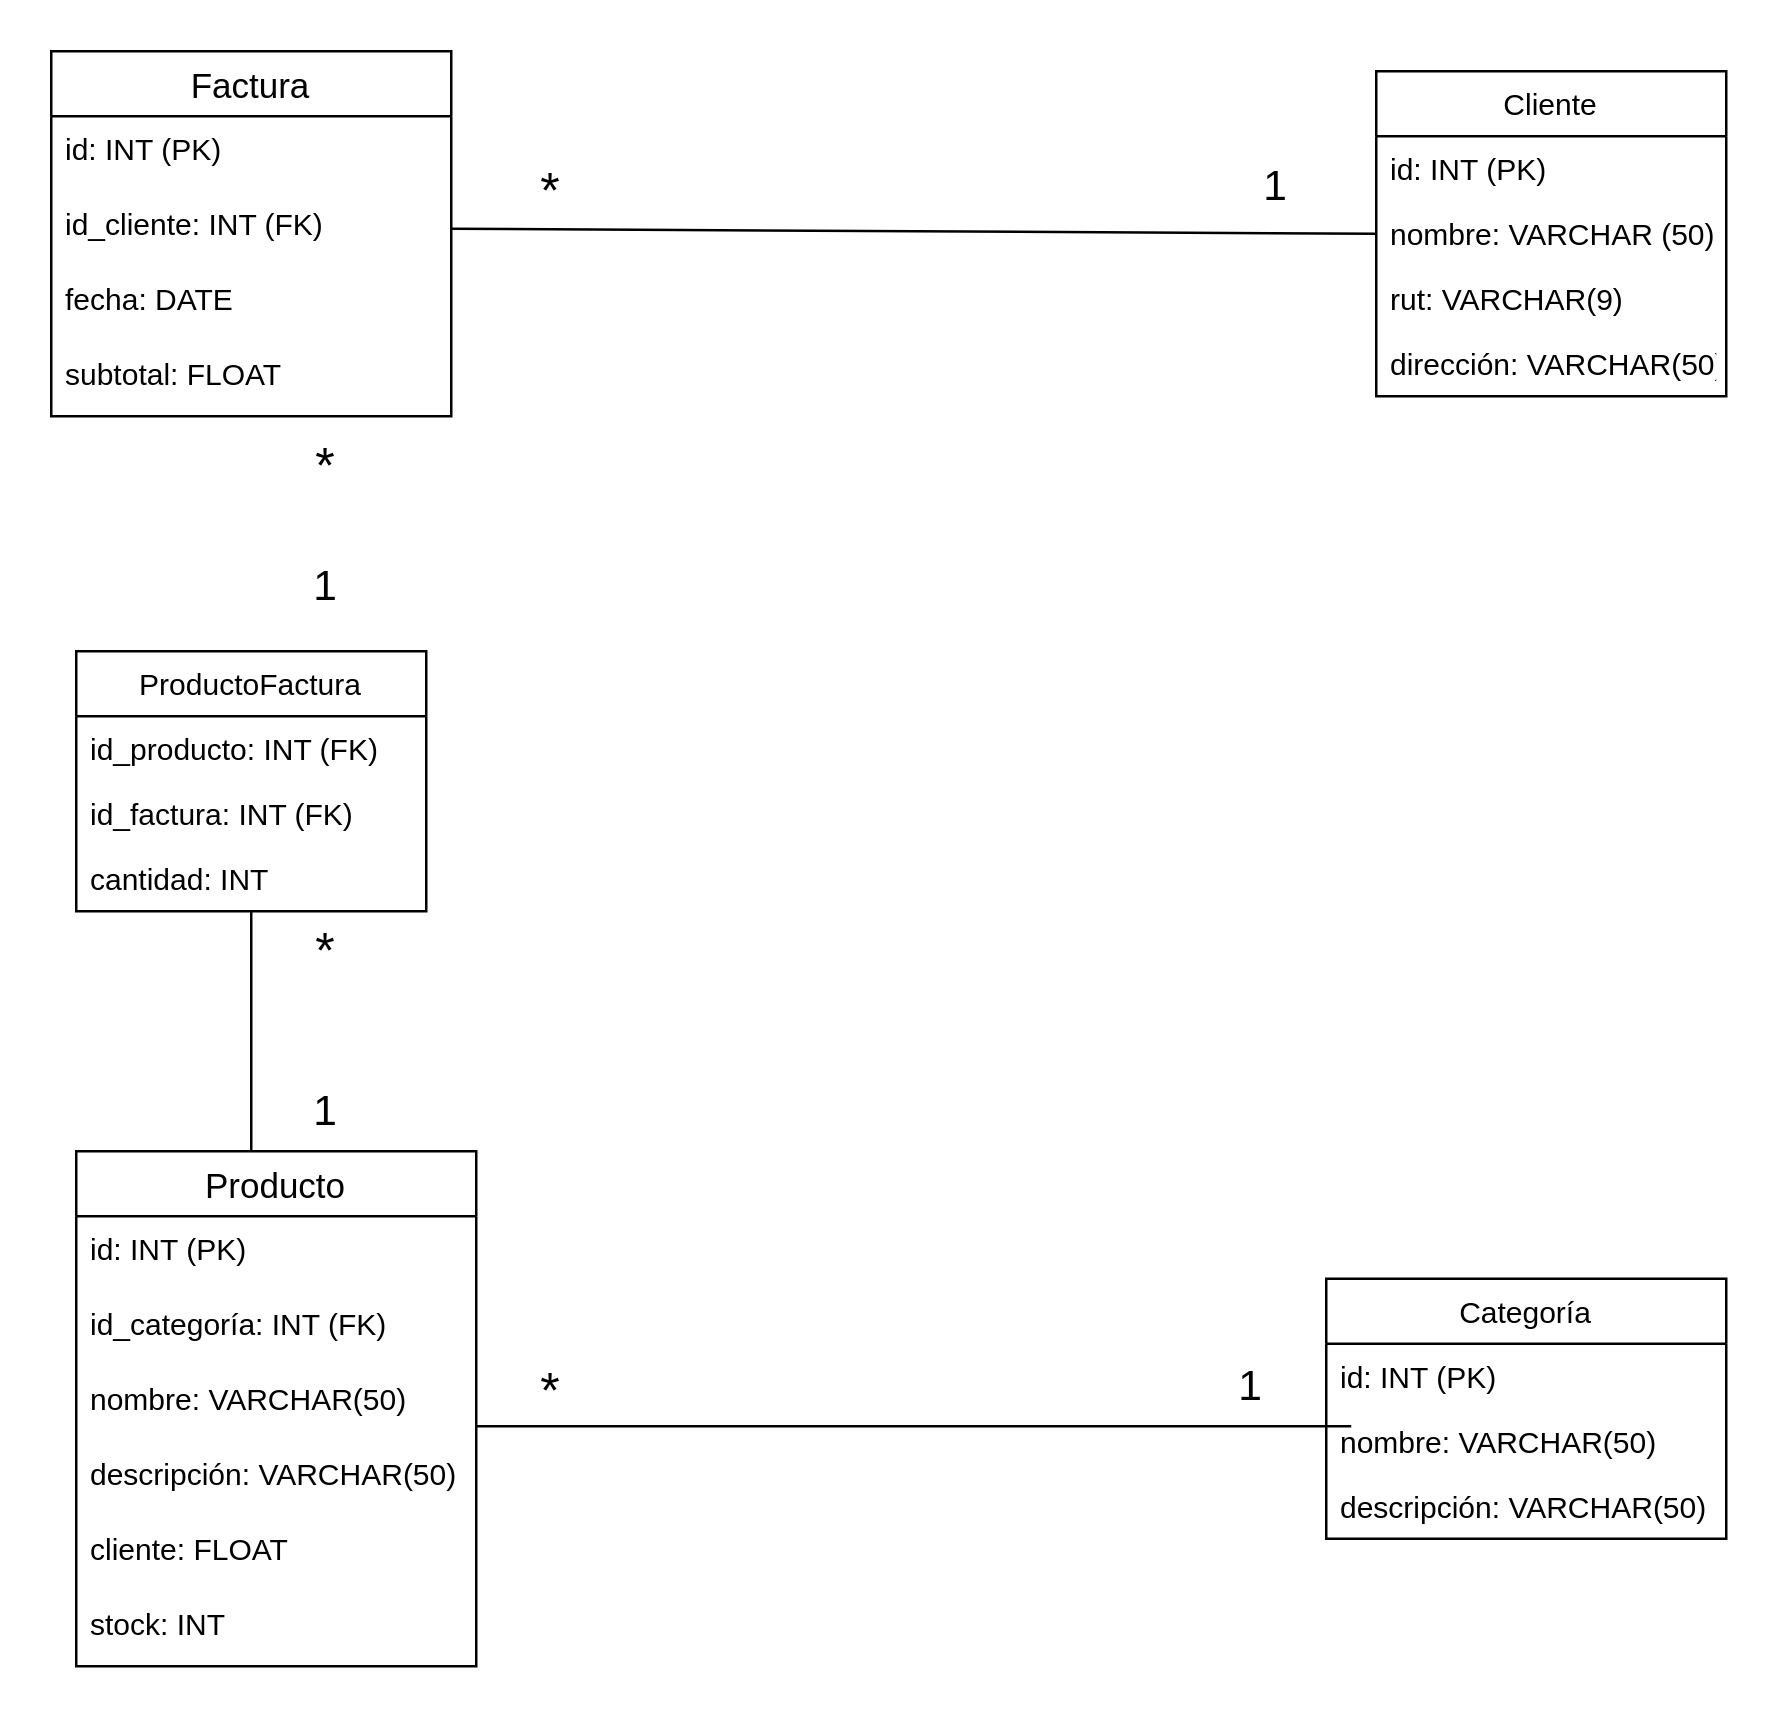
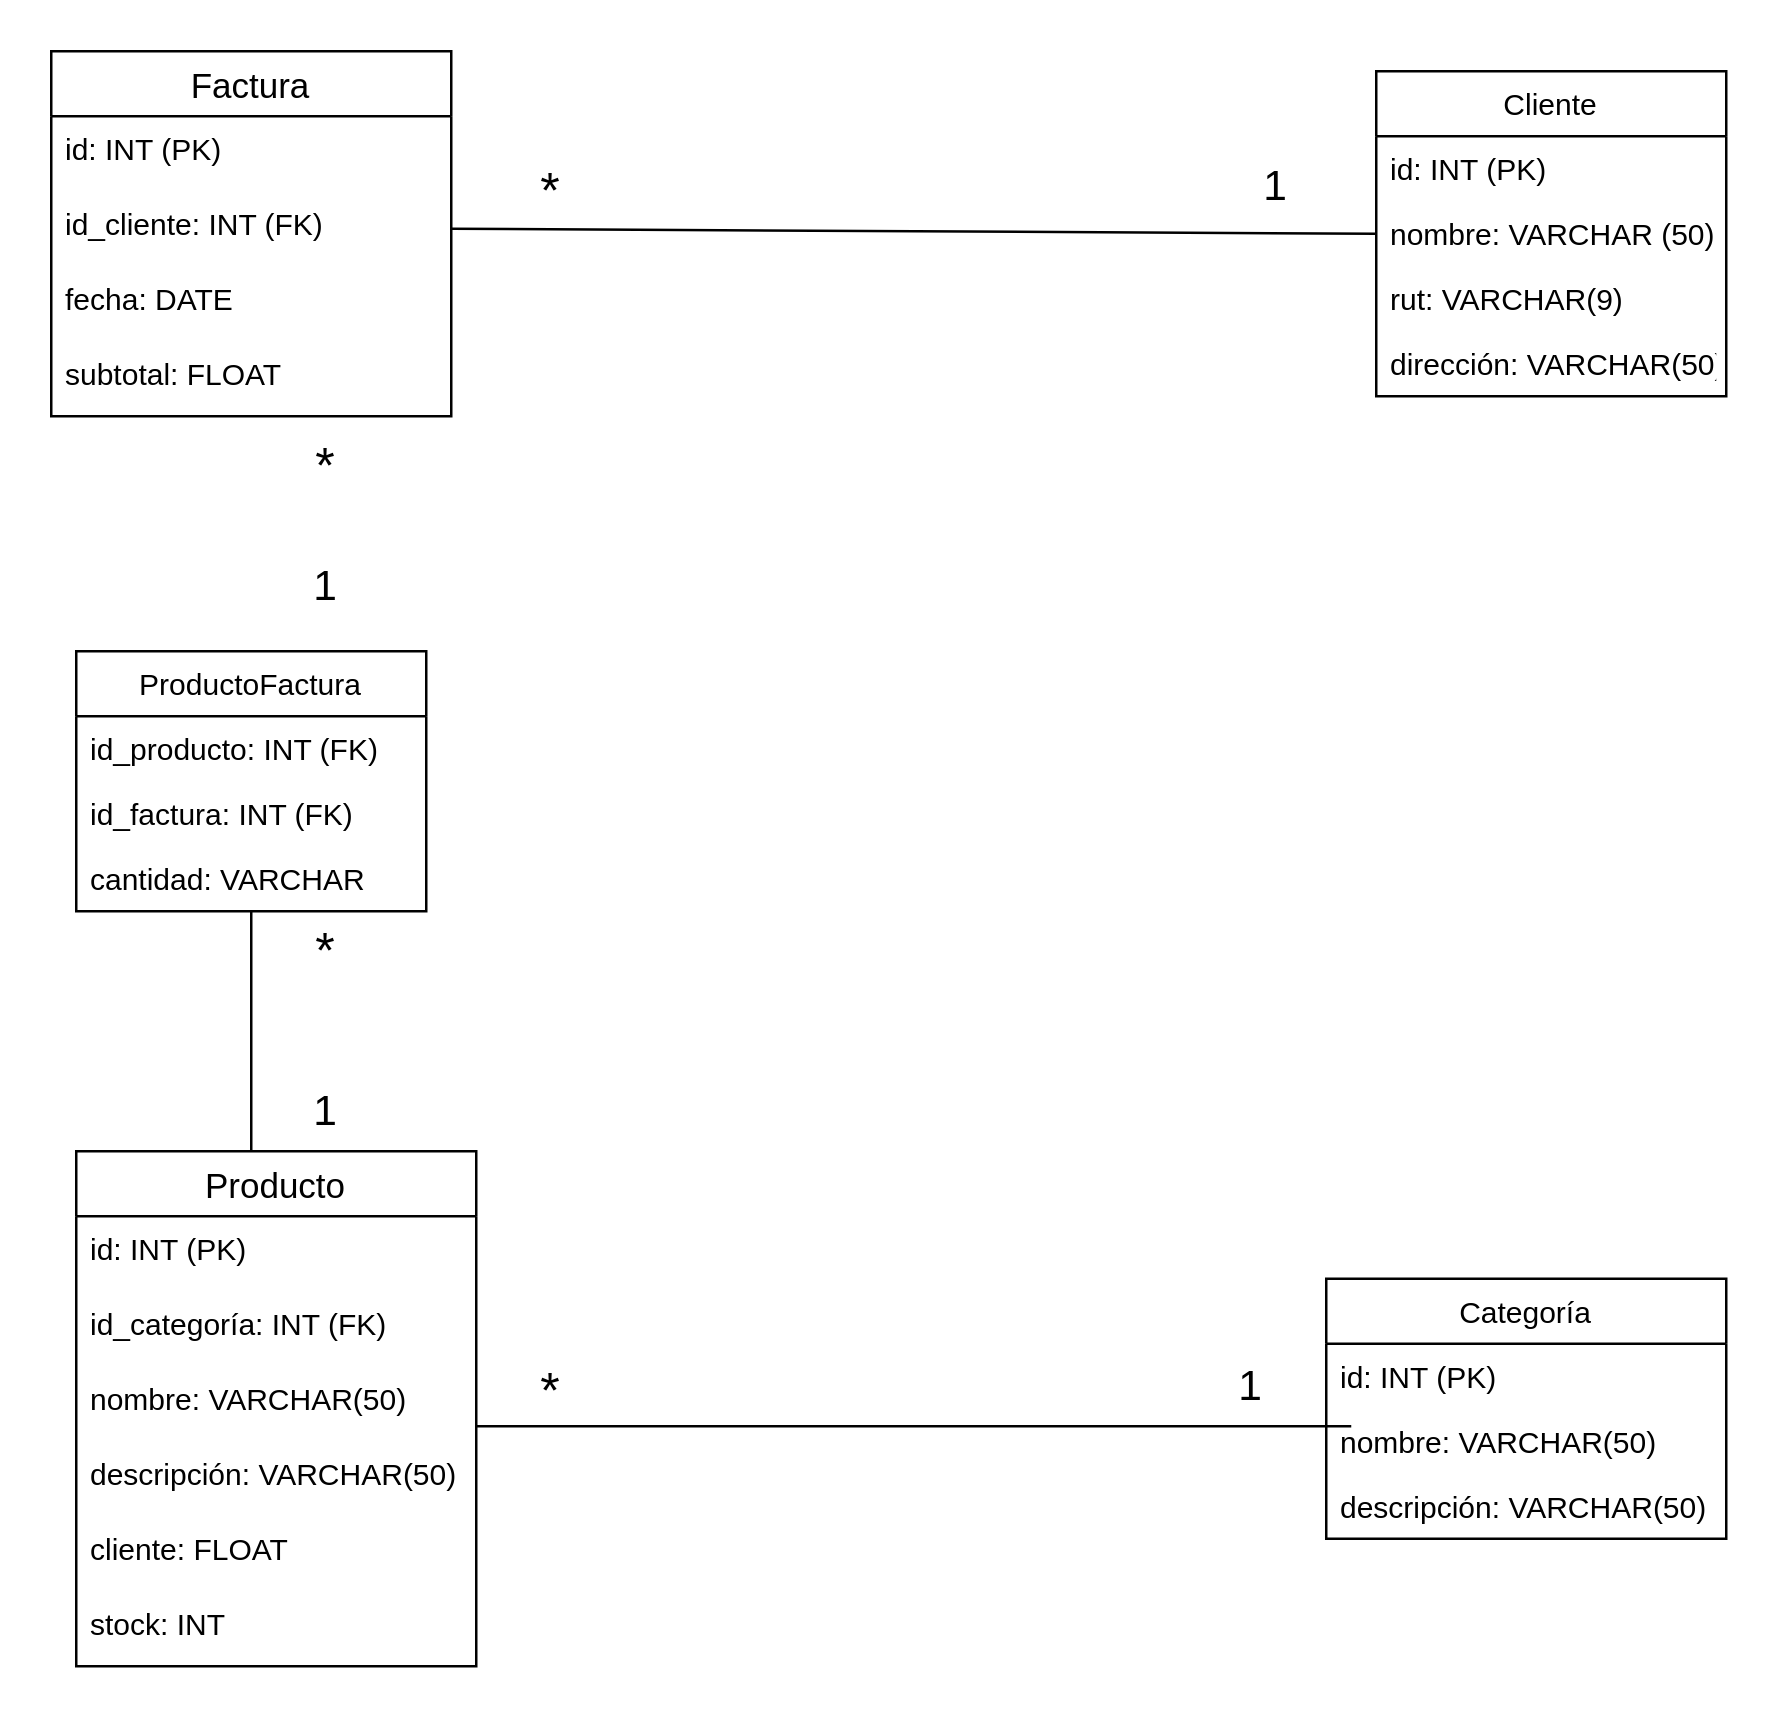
node "cantidad: INT": label "cantidad: INT" -> "cantidad: VARCHAR"
